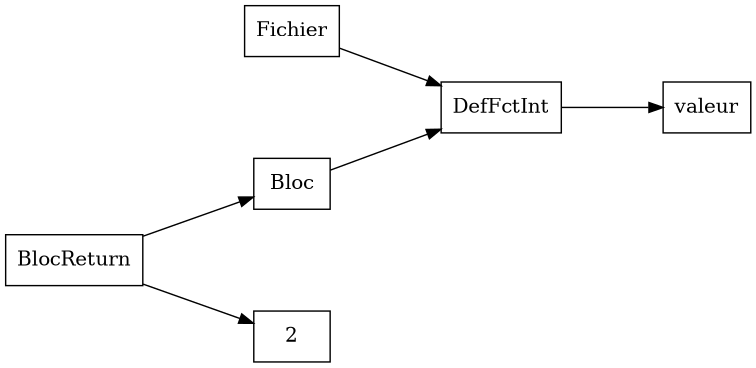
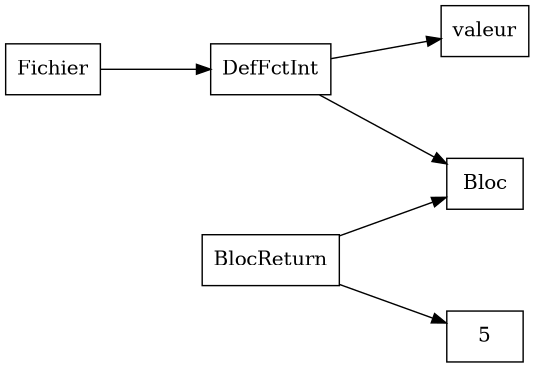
edge "Bloc" -> "DefFctInt": reversed
node "2": label "2" -> "5"
